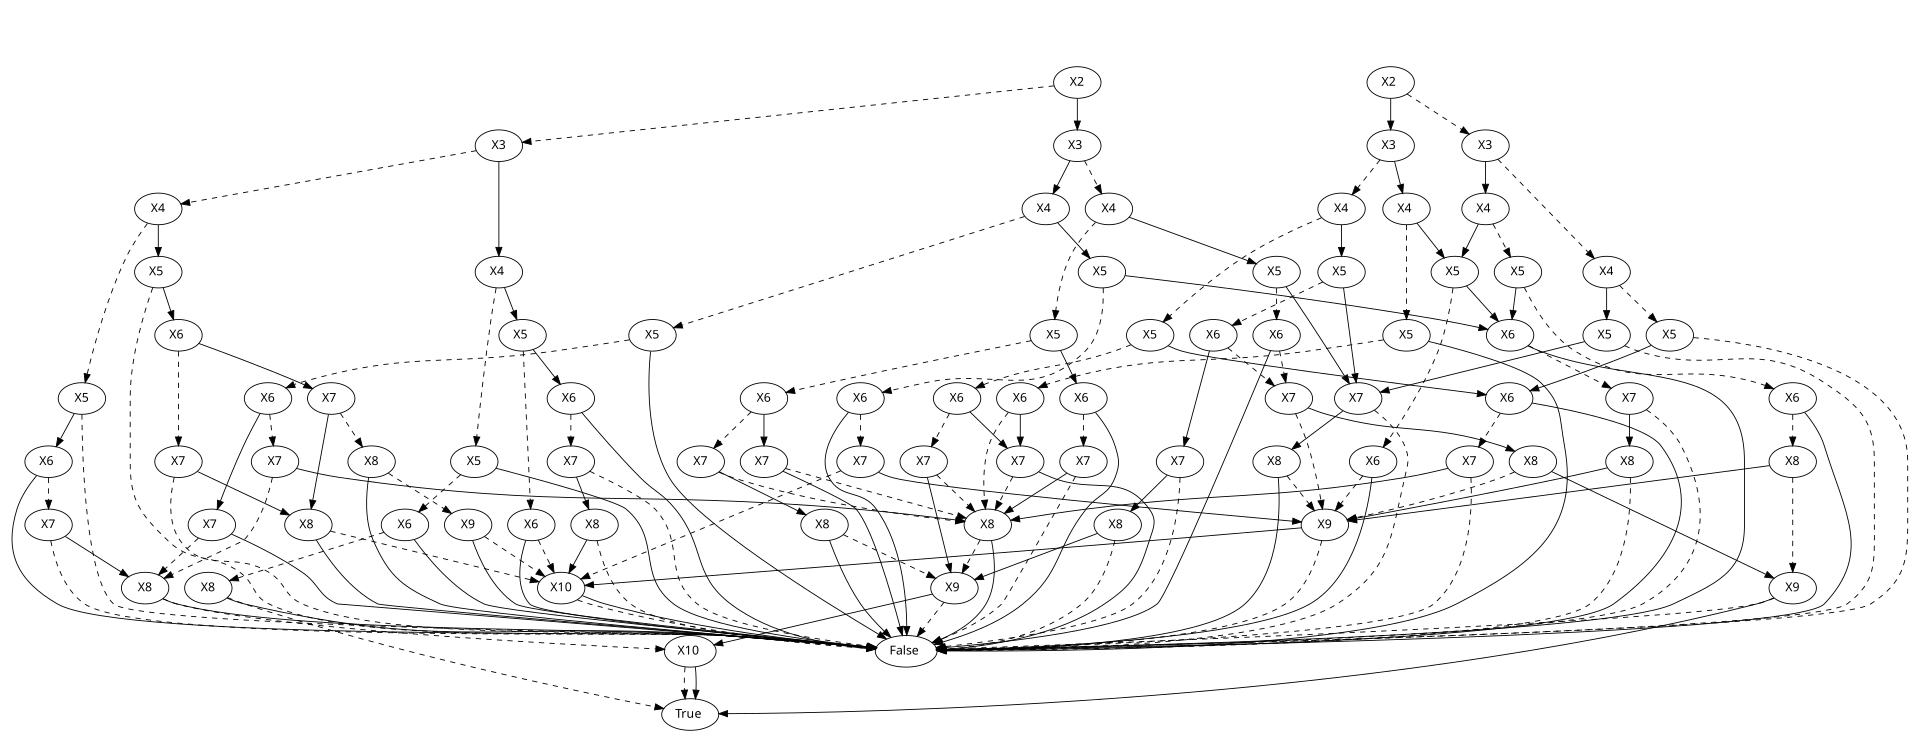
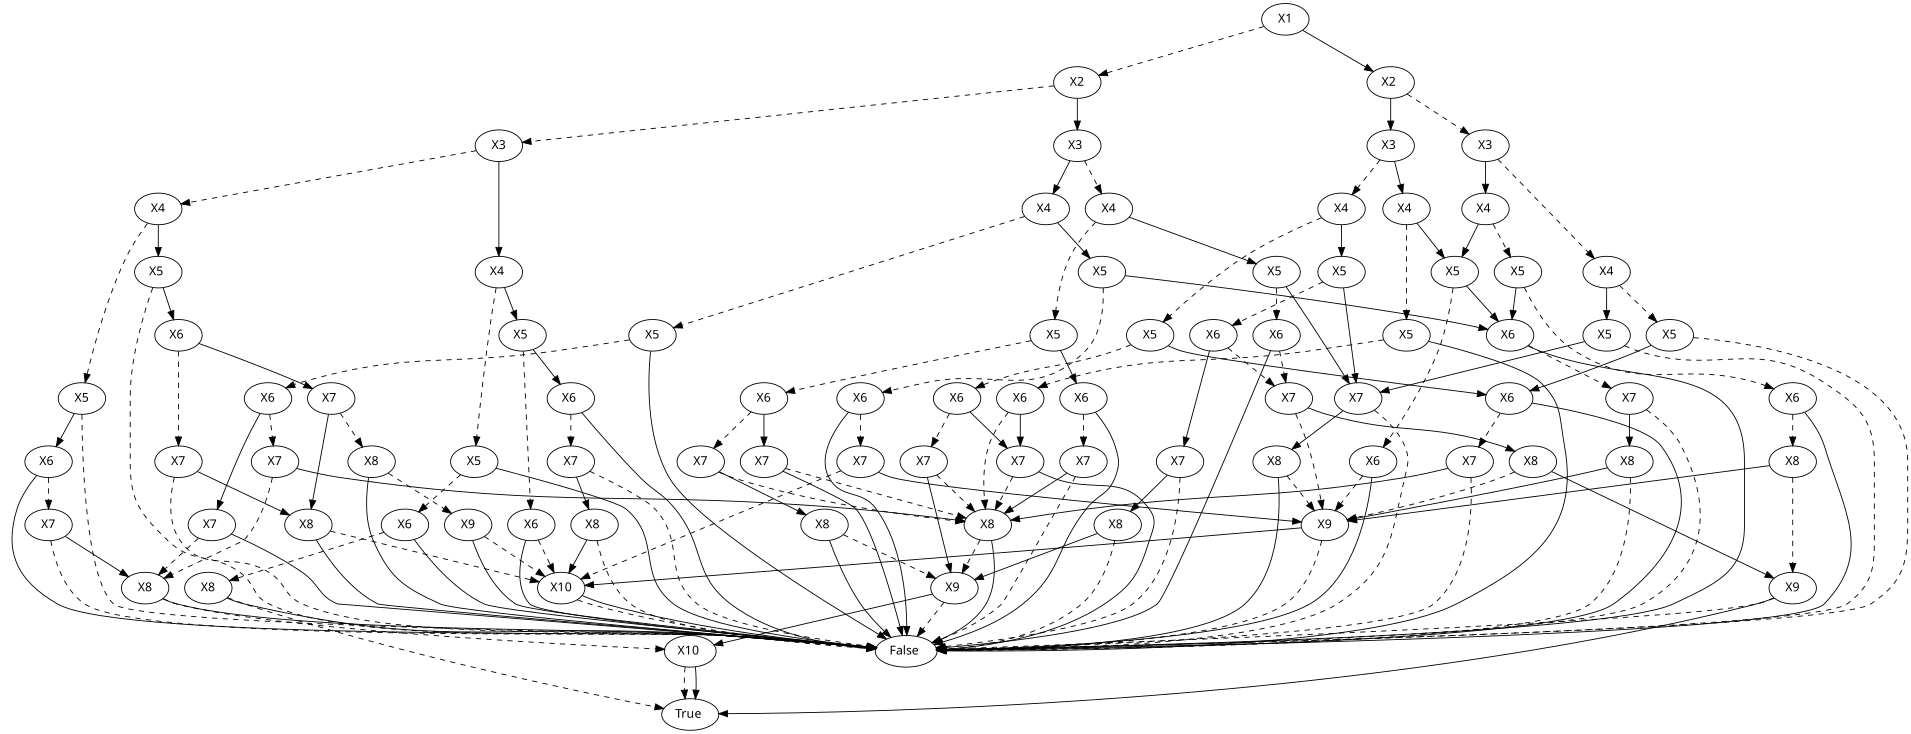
node "X1": added
